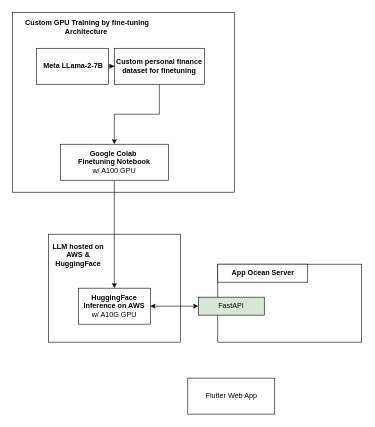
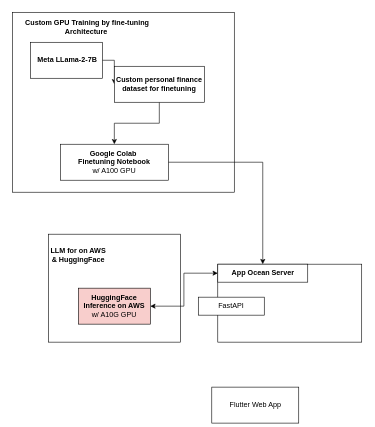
node "Meta LLama-2-7B": moved (72, 66) -> (66, 60)
node "Custom personal finance dataset for finetuning": moved (159, 66) -> (159, 84)
node "LLM hosted on AWS & HuggingFace": label "LLM hosted on AWS & HuggingFace" -> "LLM for on AWS & HuggingFace"
edge "Google Colab Finetuning Notebookw/ A100 GPU" -> "HuggingFace Inference on AWS w/ A10G GPU": now "Google Colab Finetuning Notebookw/ A100 GPU" -> "App Ocean Server"
node "HuggingFace Inference on AWS w/ A10G GPU": fillcolor #ffffff -> #f8cecc
edge "HuggingFace Inference on AWS w/ A10G GPU" -- "FastAPI": now "HuggingFace Inference on AWS w/ A10G GPU" -- "App Ocean Server"
node "FastAPI": fillcolor #d5e8d4 -> #ffffff
node "Flutter Web App": moved (231, 396) -> (255, 405)
